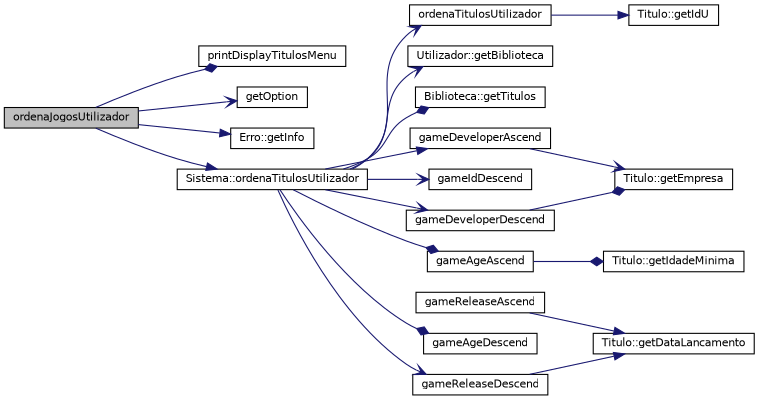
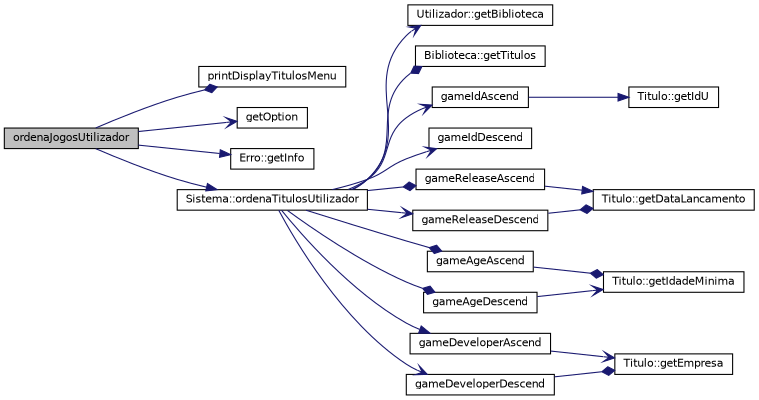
node "ordenaTitulosUtilizador": label "ordenaTitulosUtilizador" -> "gameIdAscend"
edge "Sistema::ordenaTitulosUtilizador" -> "gameReleaseAscend": added
edge "gameAgeDescend" -> "Titulo::getIdadeMinima": added
edge "gameReleaseDescend" -> "Titulo::getDataLancamento": arrowhead normal -> diamond
